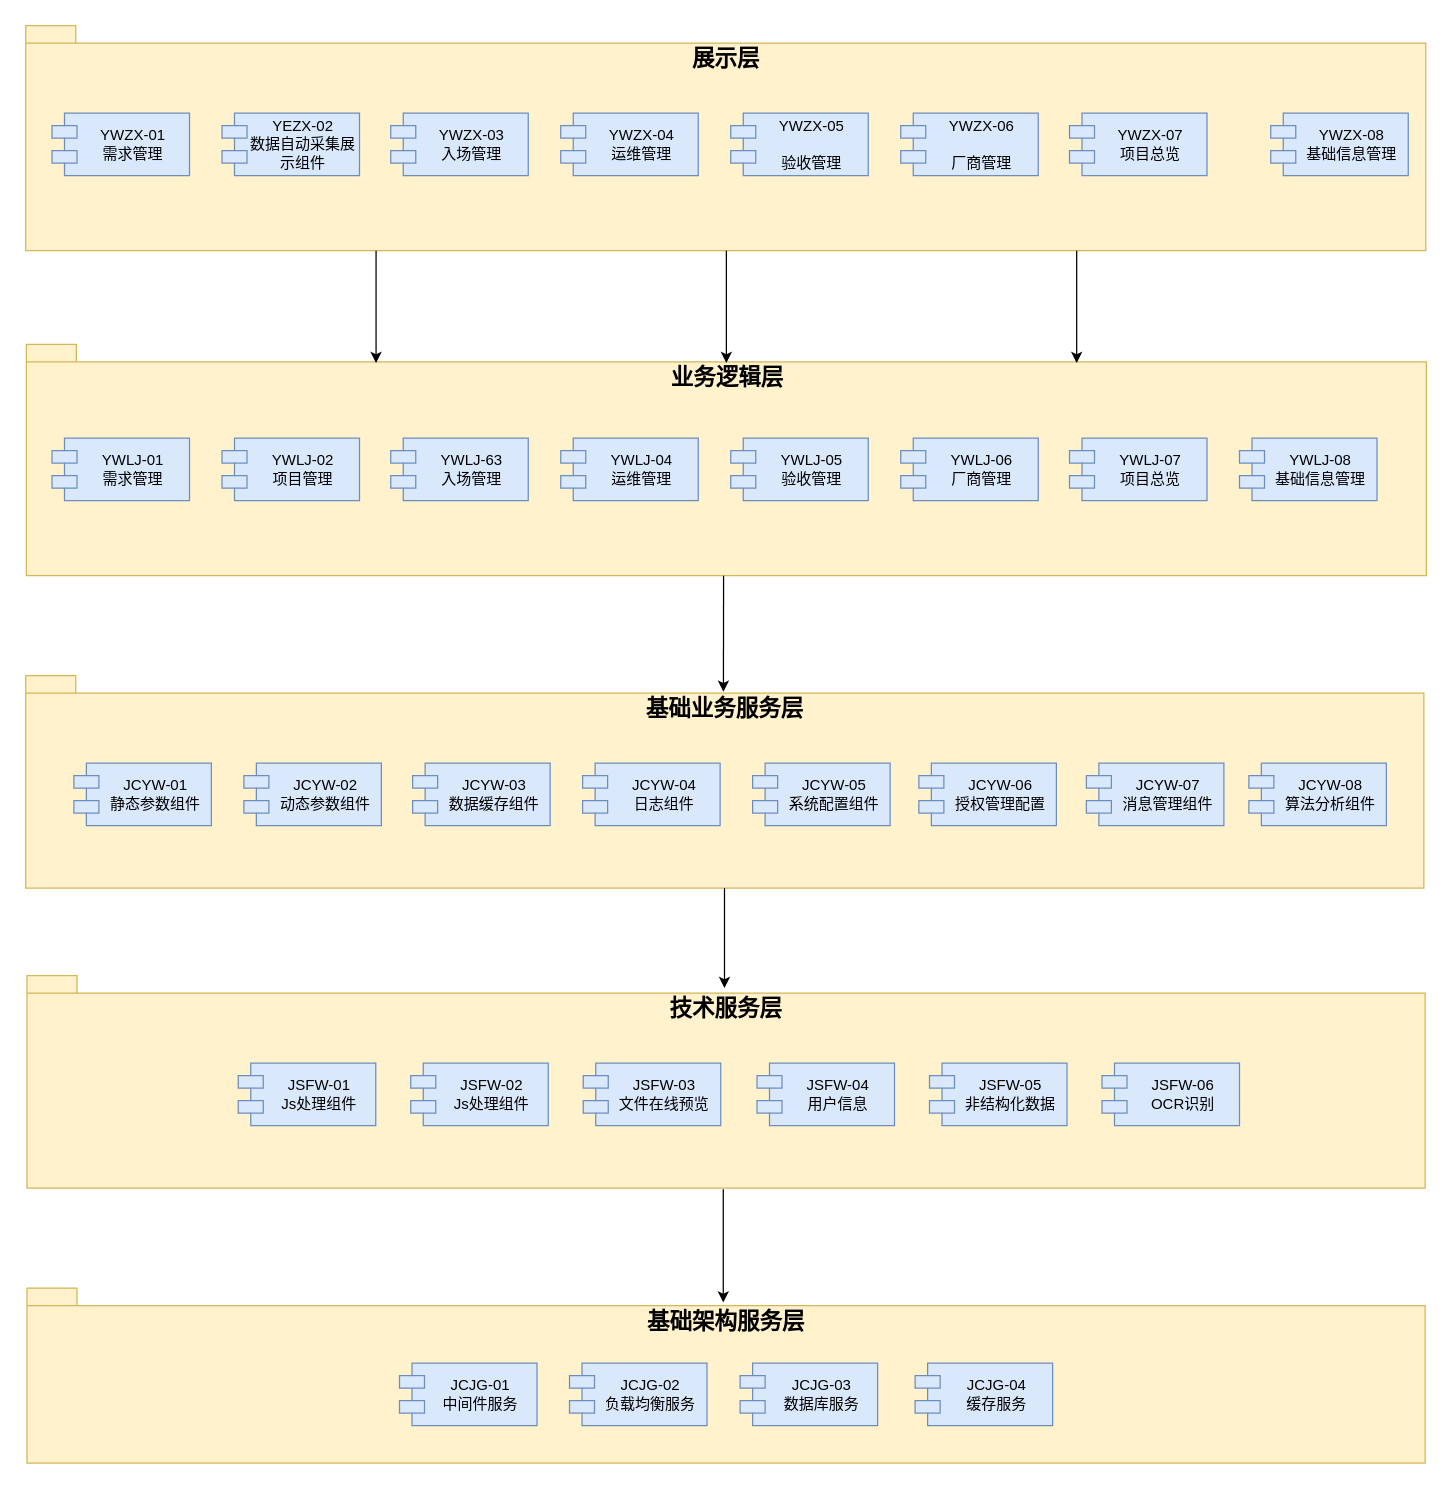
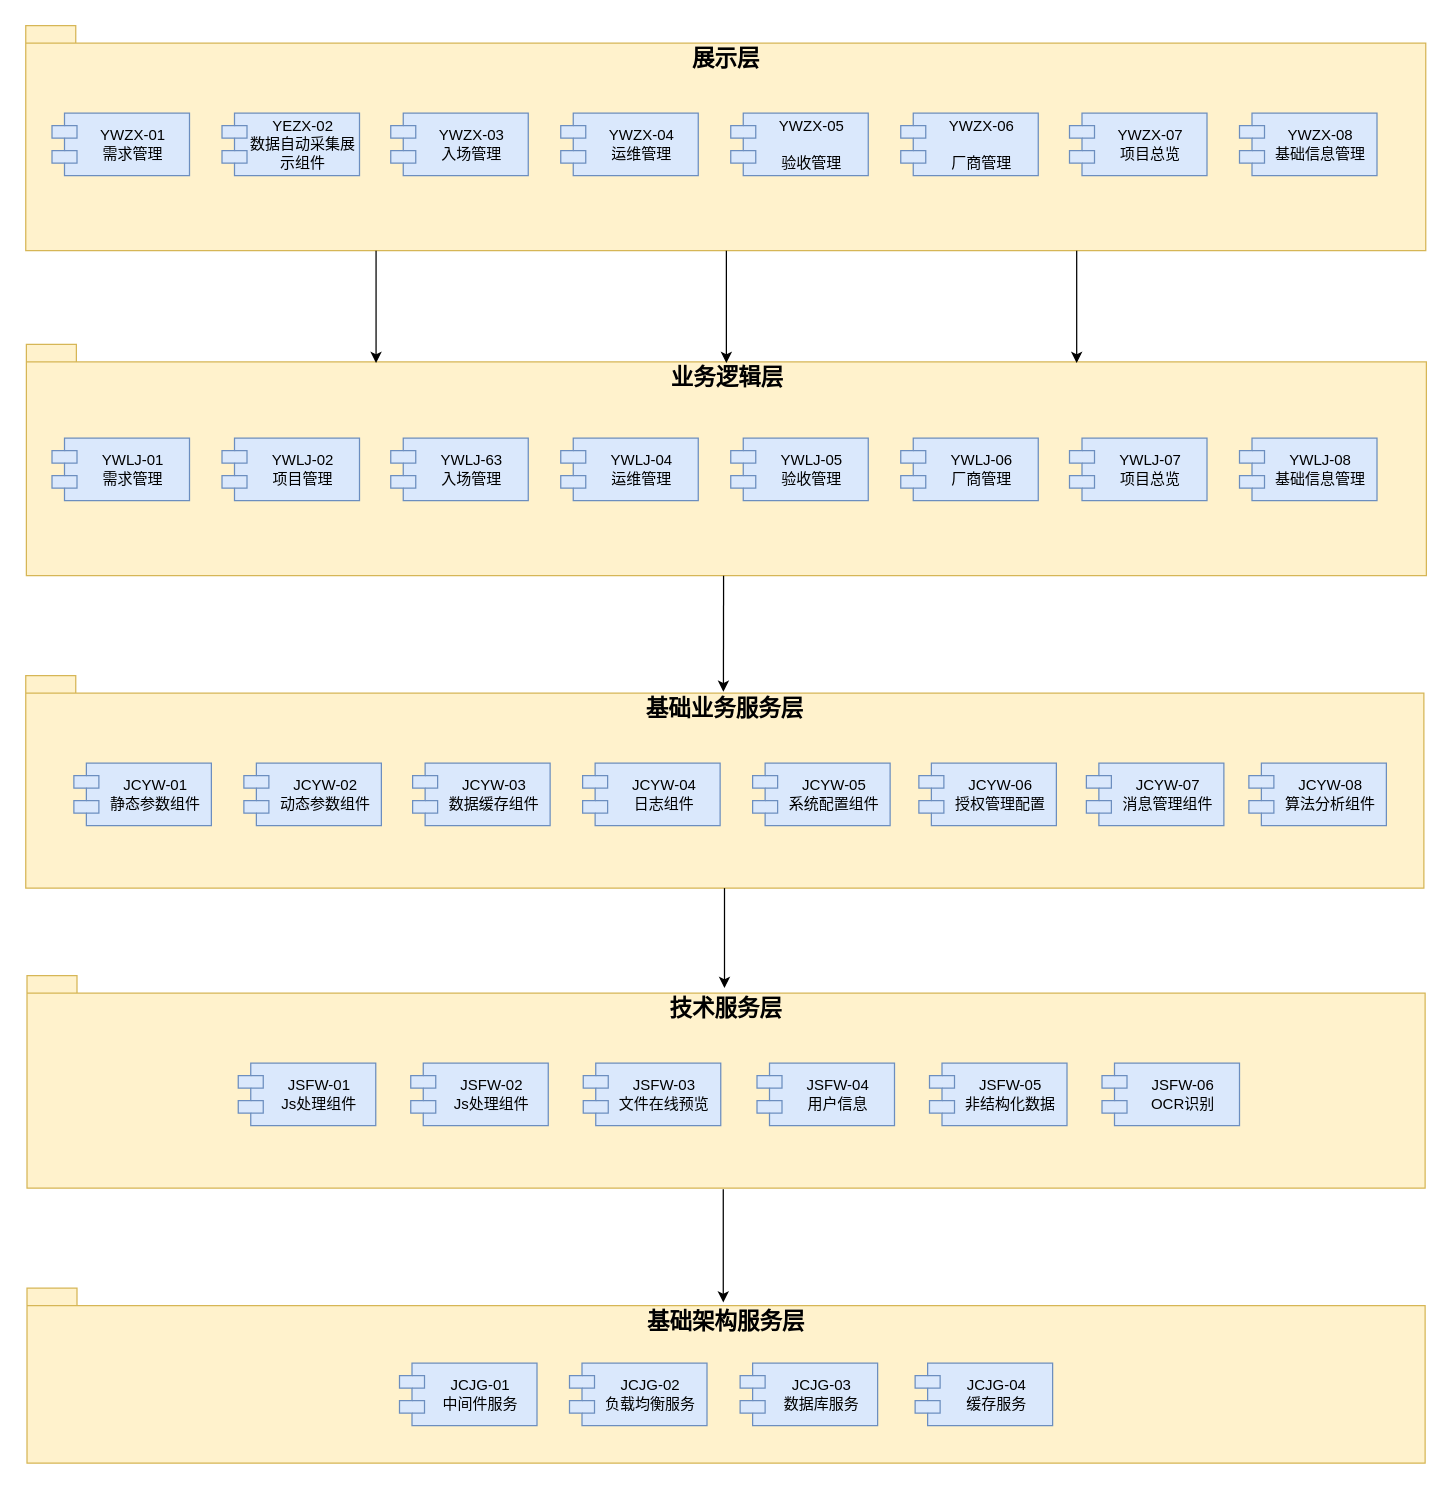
node "YWZX-08 基础信息管理": moved (1339, 144) -> (1308, 144)
